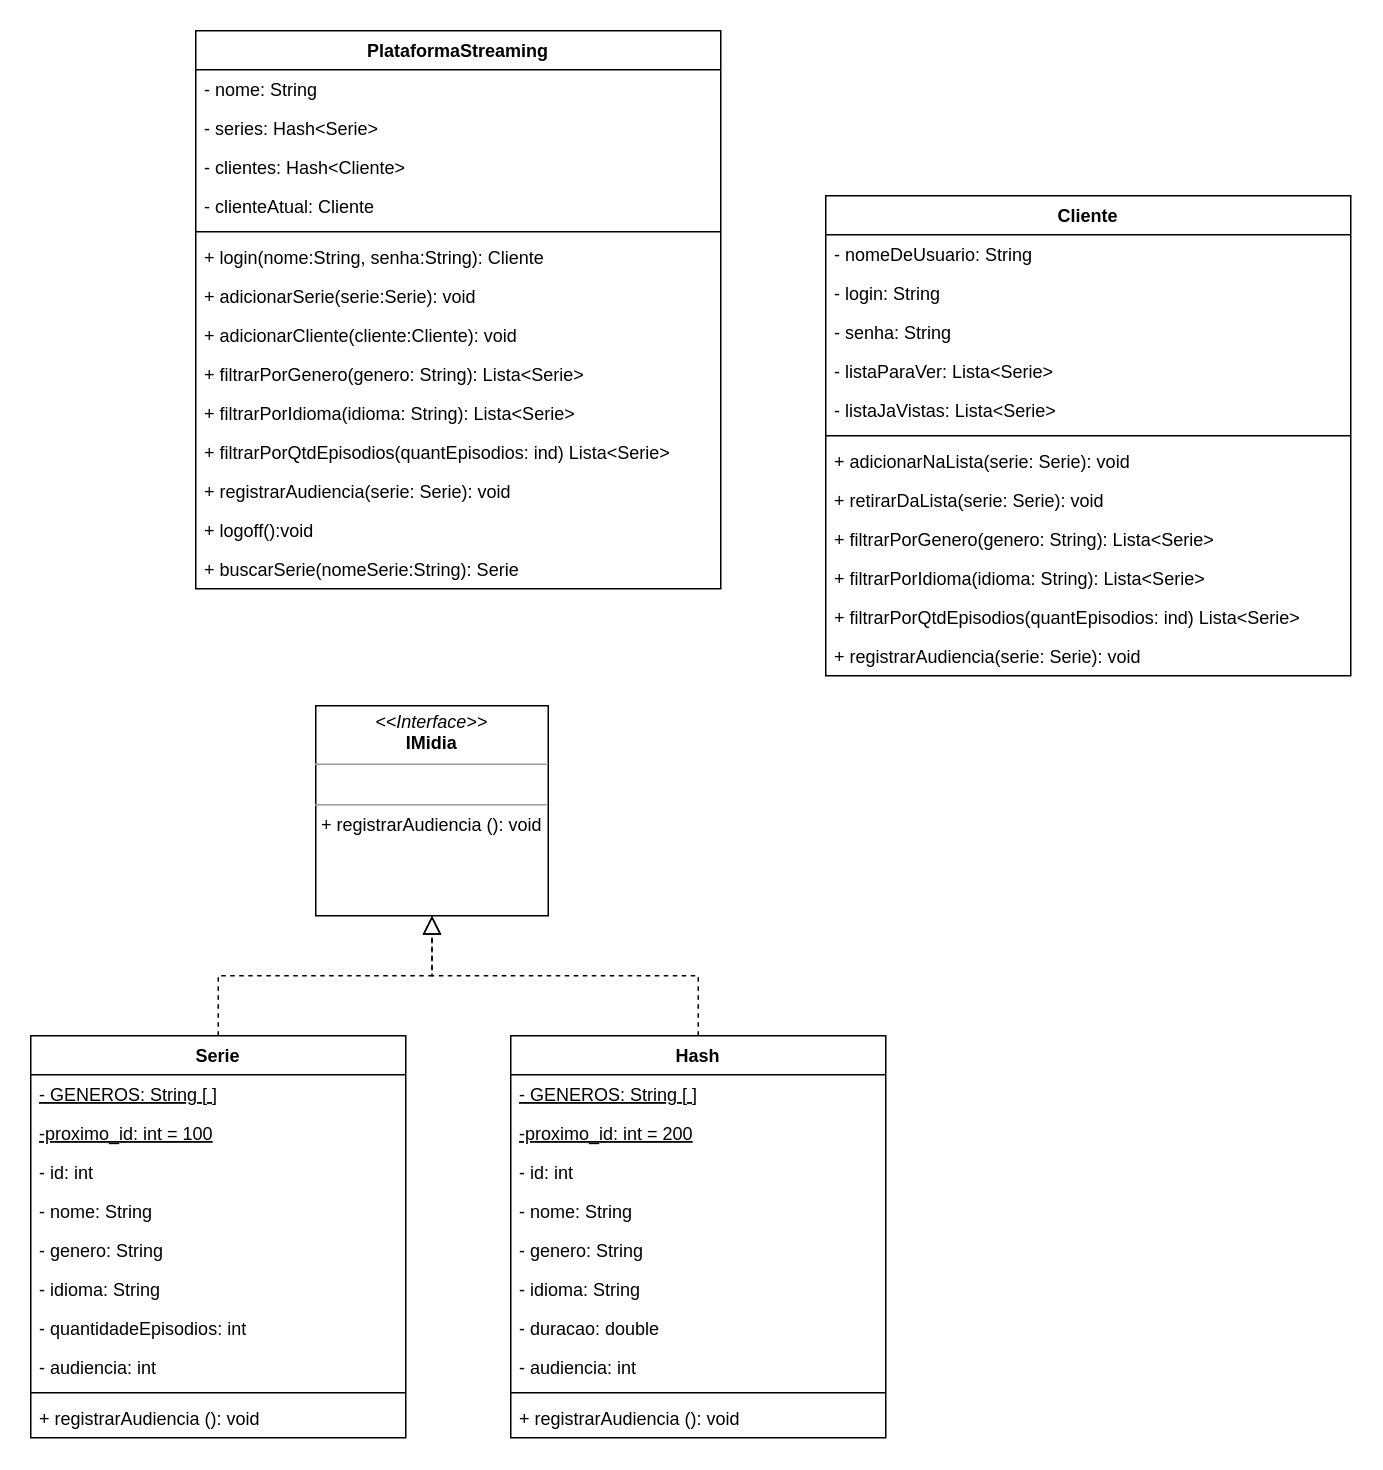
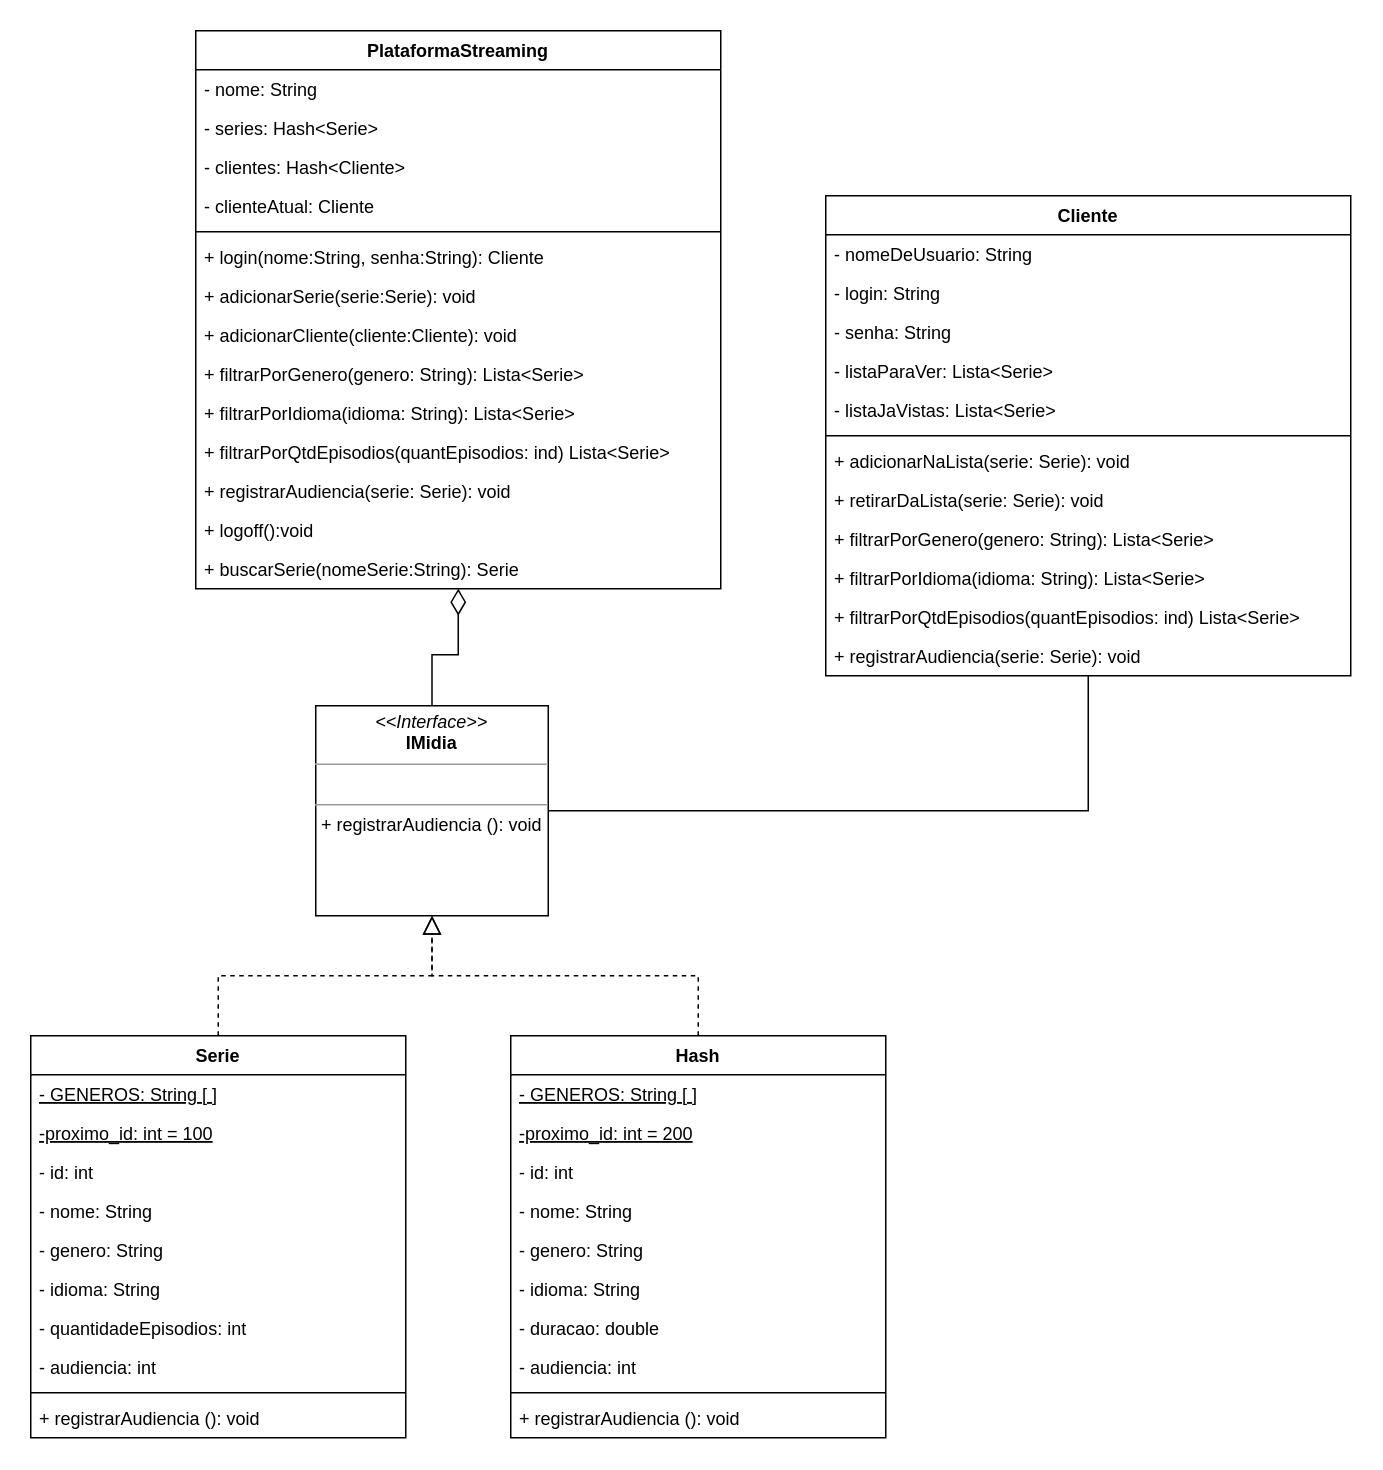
edge "<<Interface>> IMidia + registrarAudiencia (): void" -> "PlataformaStreaming": added
edge "Cliente" -- "<<Interface>> IMidia + registrarAudiencia (): void": added
